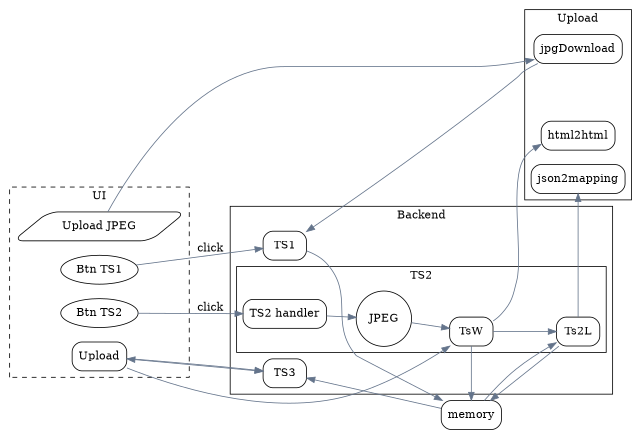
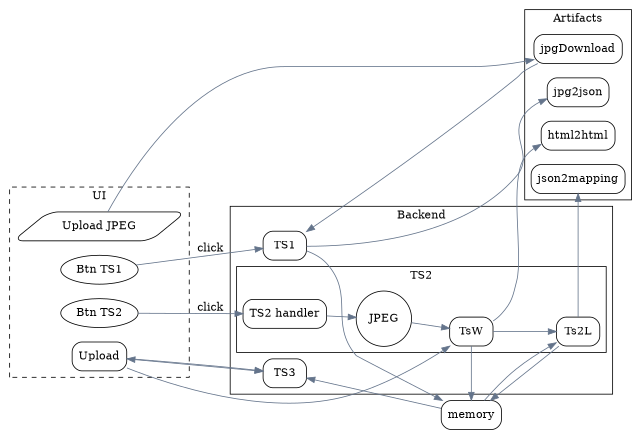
cluster "Upload": label "Upload" -> "Artifacts"
node "jpg2json": added
